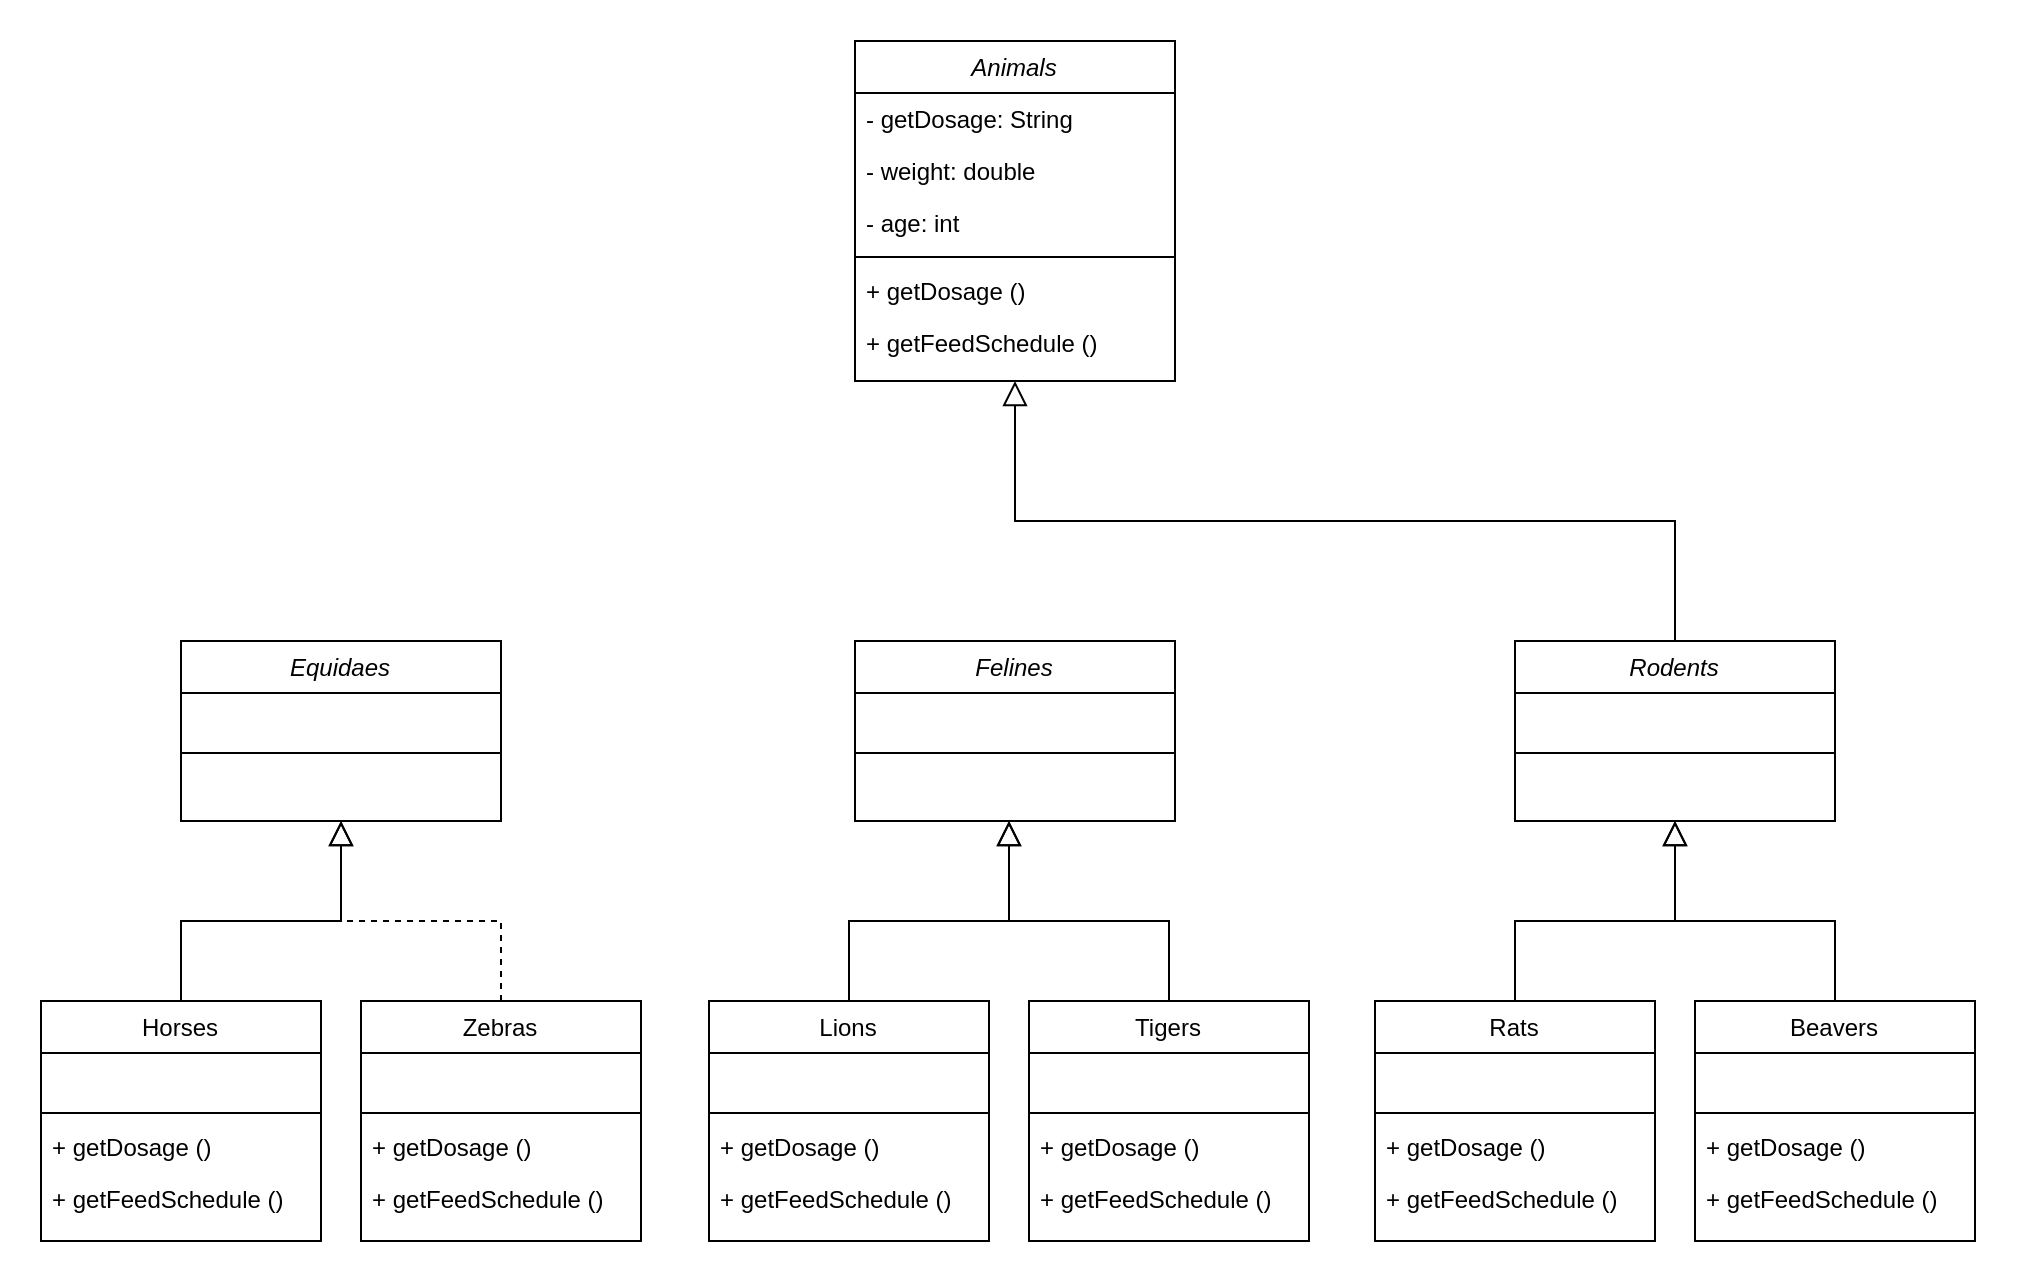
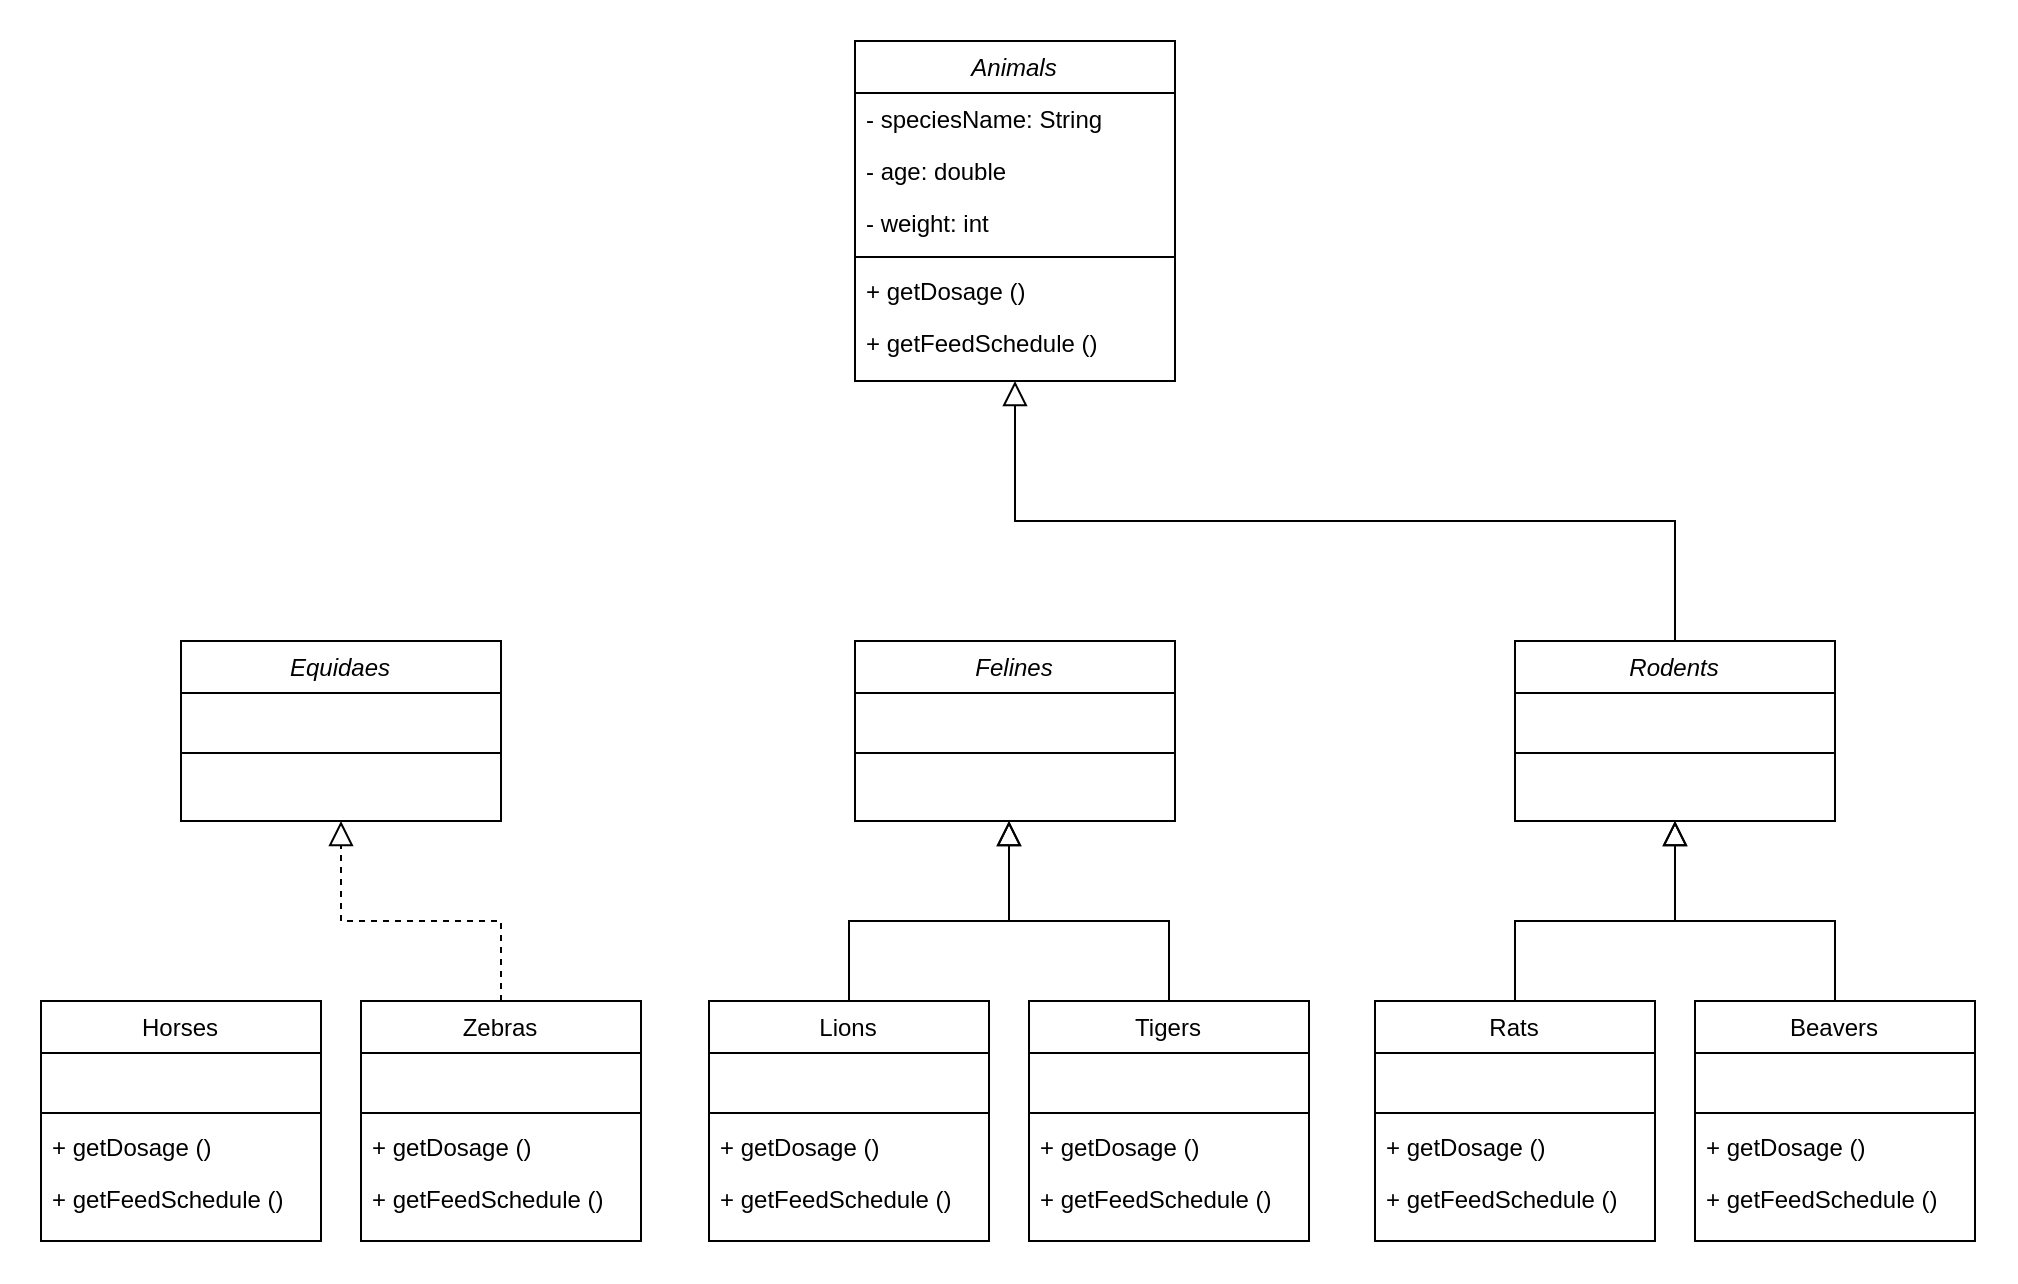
node "- getDosage: String": label "- getDosage: String" -> "- speciesName: String"
node "- weight: double": label "- weight: double" -> "- age: double"
node "- age: int": label "- age: int" -> "- weight: int"
edge "Horses" -> "Equidaes": removed
